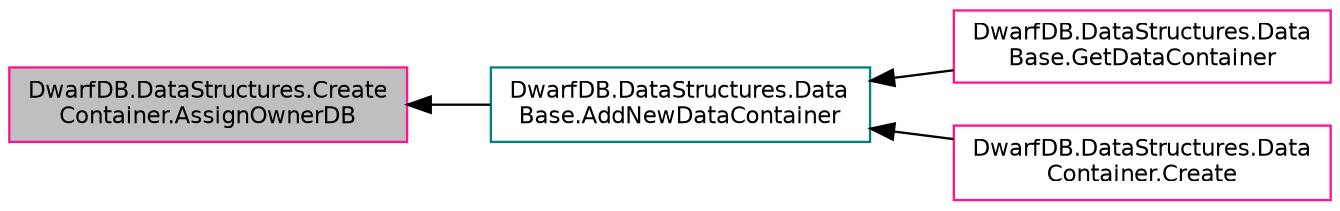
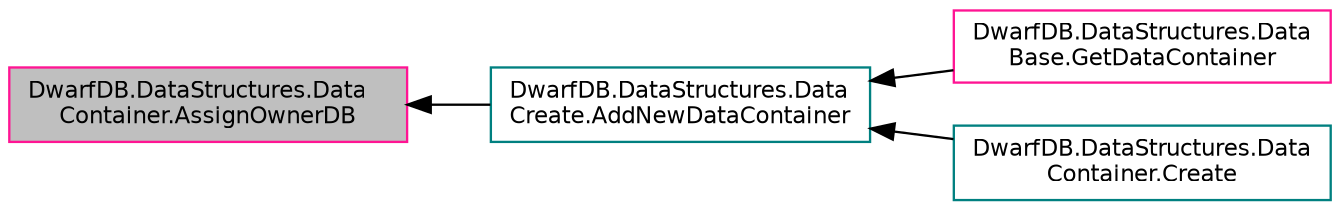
node "DwarfDB.DataStructures.Create Container.AssignOwnerDB": label "DwarfDB.DataStructures.Create Container.AssignOwnerDB" -> "DwarfDB.DataStructures.Data Container.AssignOwnerDB"
node "DwarfDB.DataStructures.Data Base.AddNewDataContainer": label "DwarfDB.DataStructures.Data Base.AddNewDataContainer" -> "DwarfDB.DataStructures.Data Create.AddNewDataContainer"
node "DwarfDB.DataStructures.Data Container.Create": color deeppink -> teal
